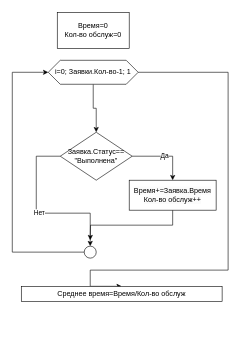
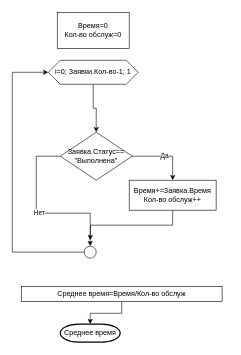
edge "i=0; Заявки.Кол-во-1; 1" -> "Среднее время=Время/Кол-во обслуж": removed
edge "Среднее время=Время/Кол-во обслуж" -> "Среднее время": added
node "Среднее время": added
